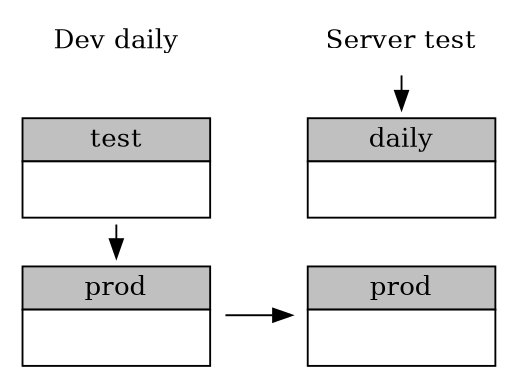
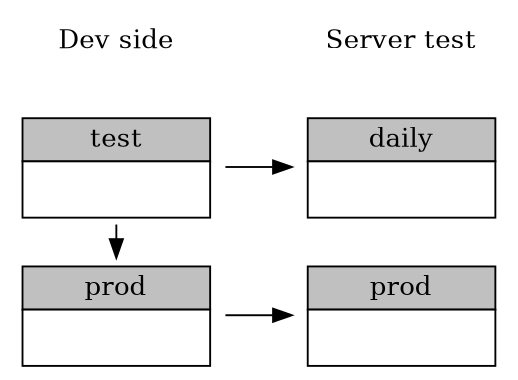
node "Dev daily": label "Dev daily" -> "Dev side"
edge "Server test" -> "daily": now "test" -> "daily"
